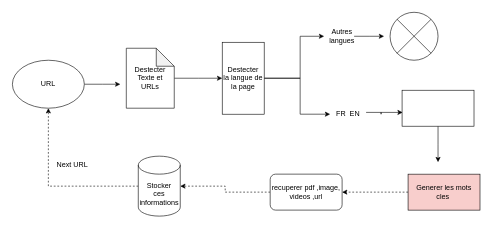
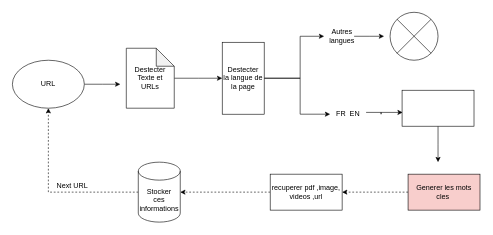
node "Next URL": moved (72, 165) -> (72, 186)
node "Stocker ces informations": moved (159, 186) -> (159, 192)
node "recuperer pdf ,image, videos ,url": shape rounded rectangle -> rectangle
